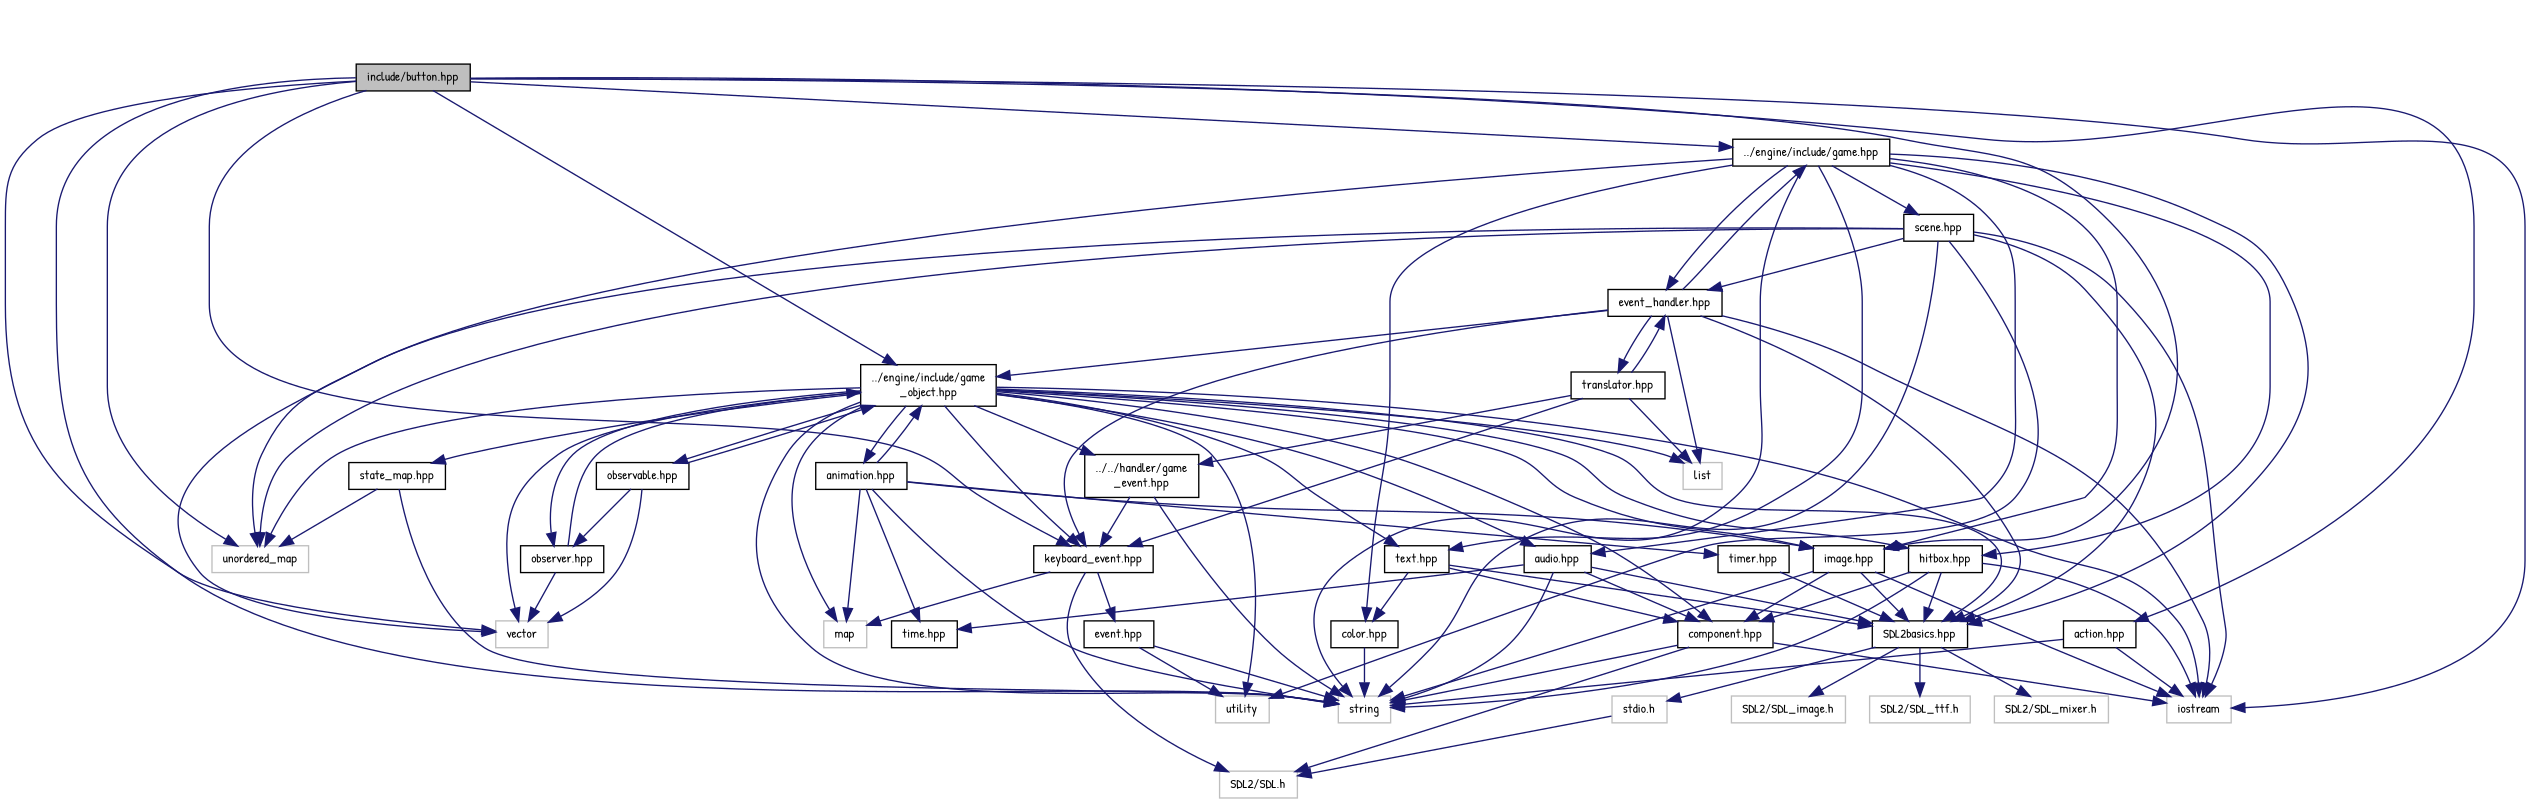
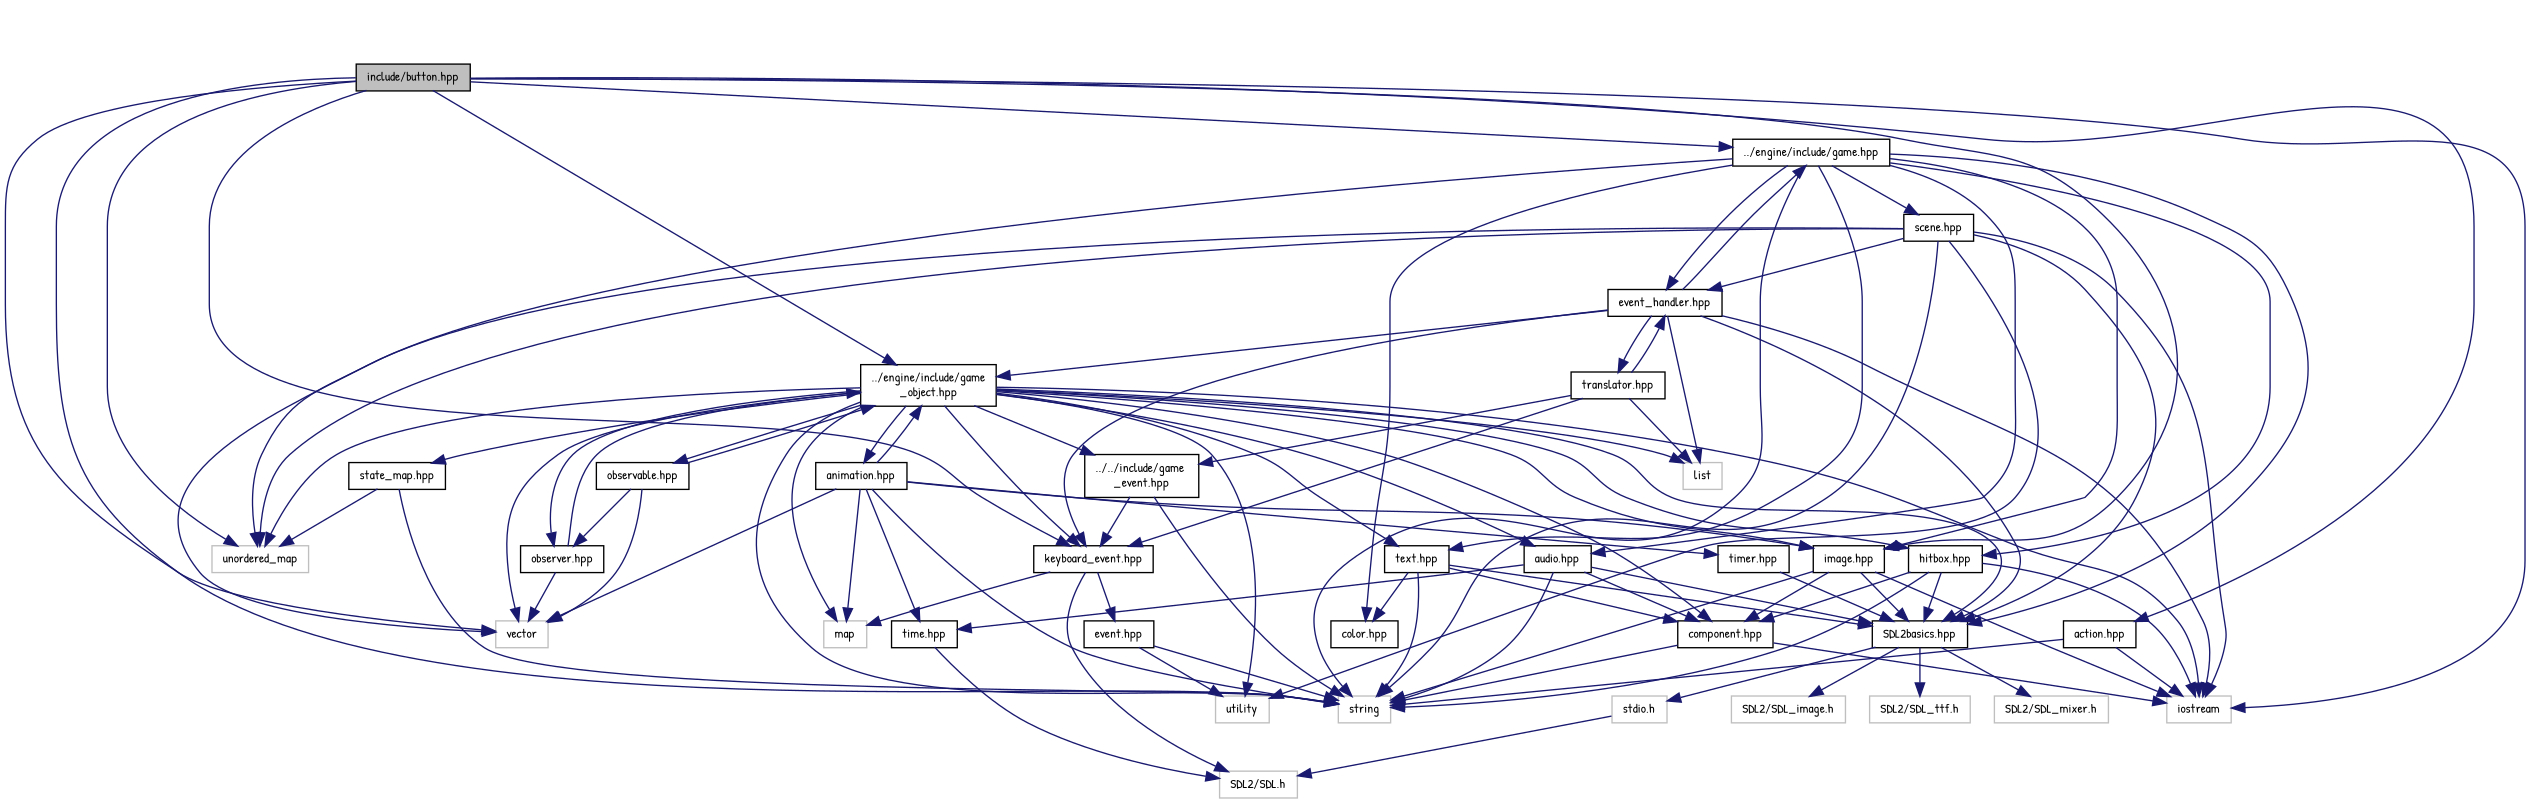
node "../../handler/game _event.hpp": label "../../handler/game _event.hpp" -> "../../include/game _event.hpp"
edge "animation.hpp" -> "vector": added
edge "color.hpp" -> "string": now "text.hpp" -> "string"
edge "component.hpp" -> "SDL2/SDL.h": now "time.hpp" -> "SDL2/SDL.h"
